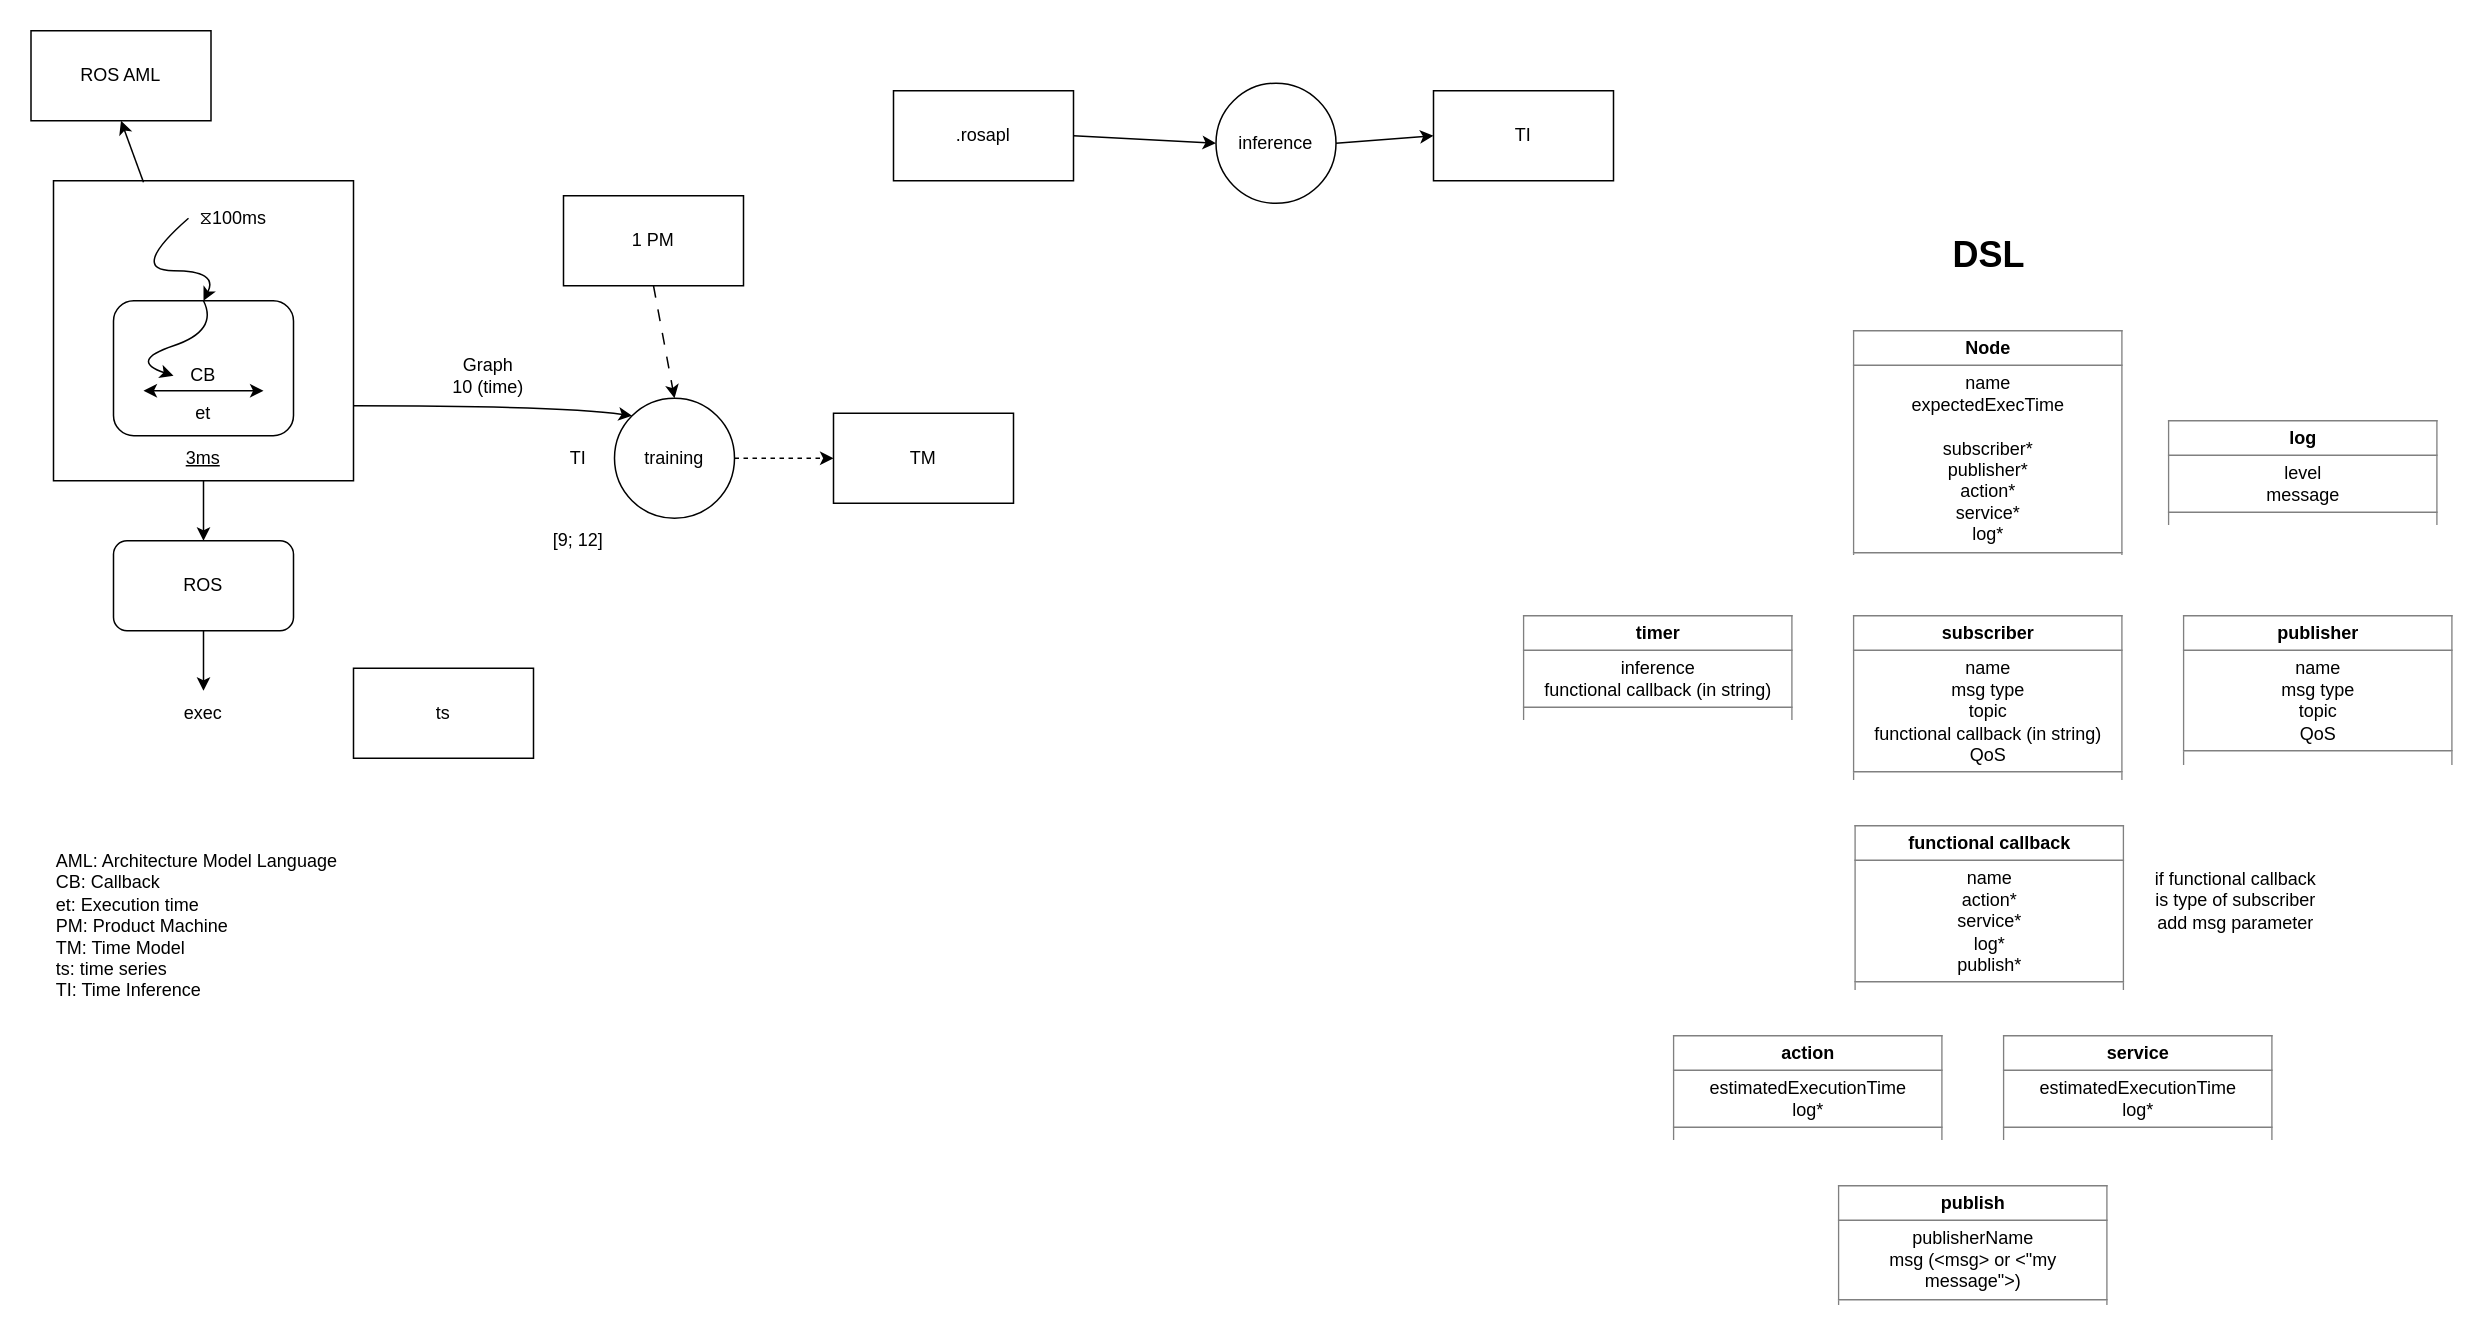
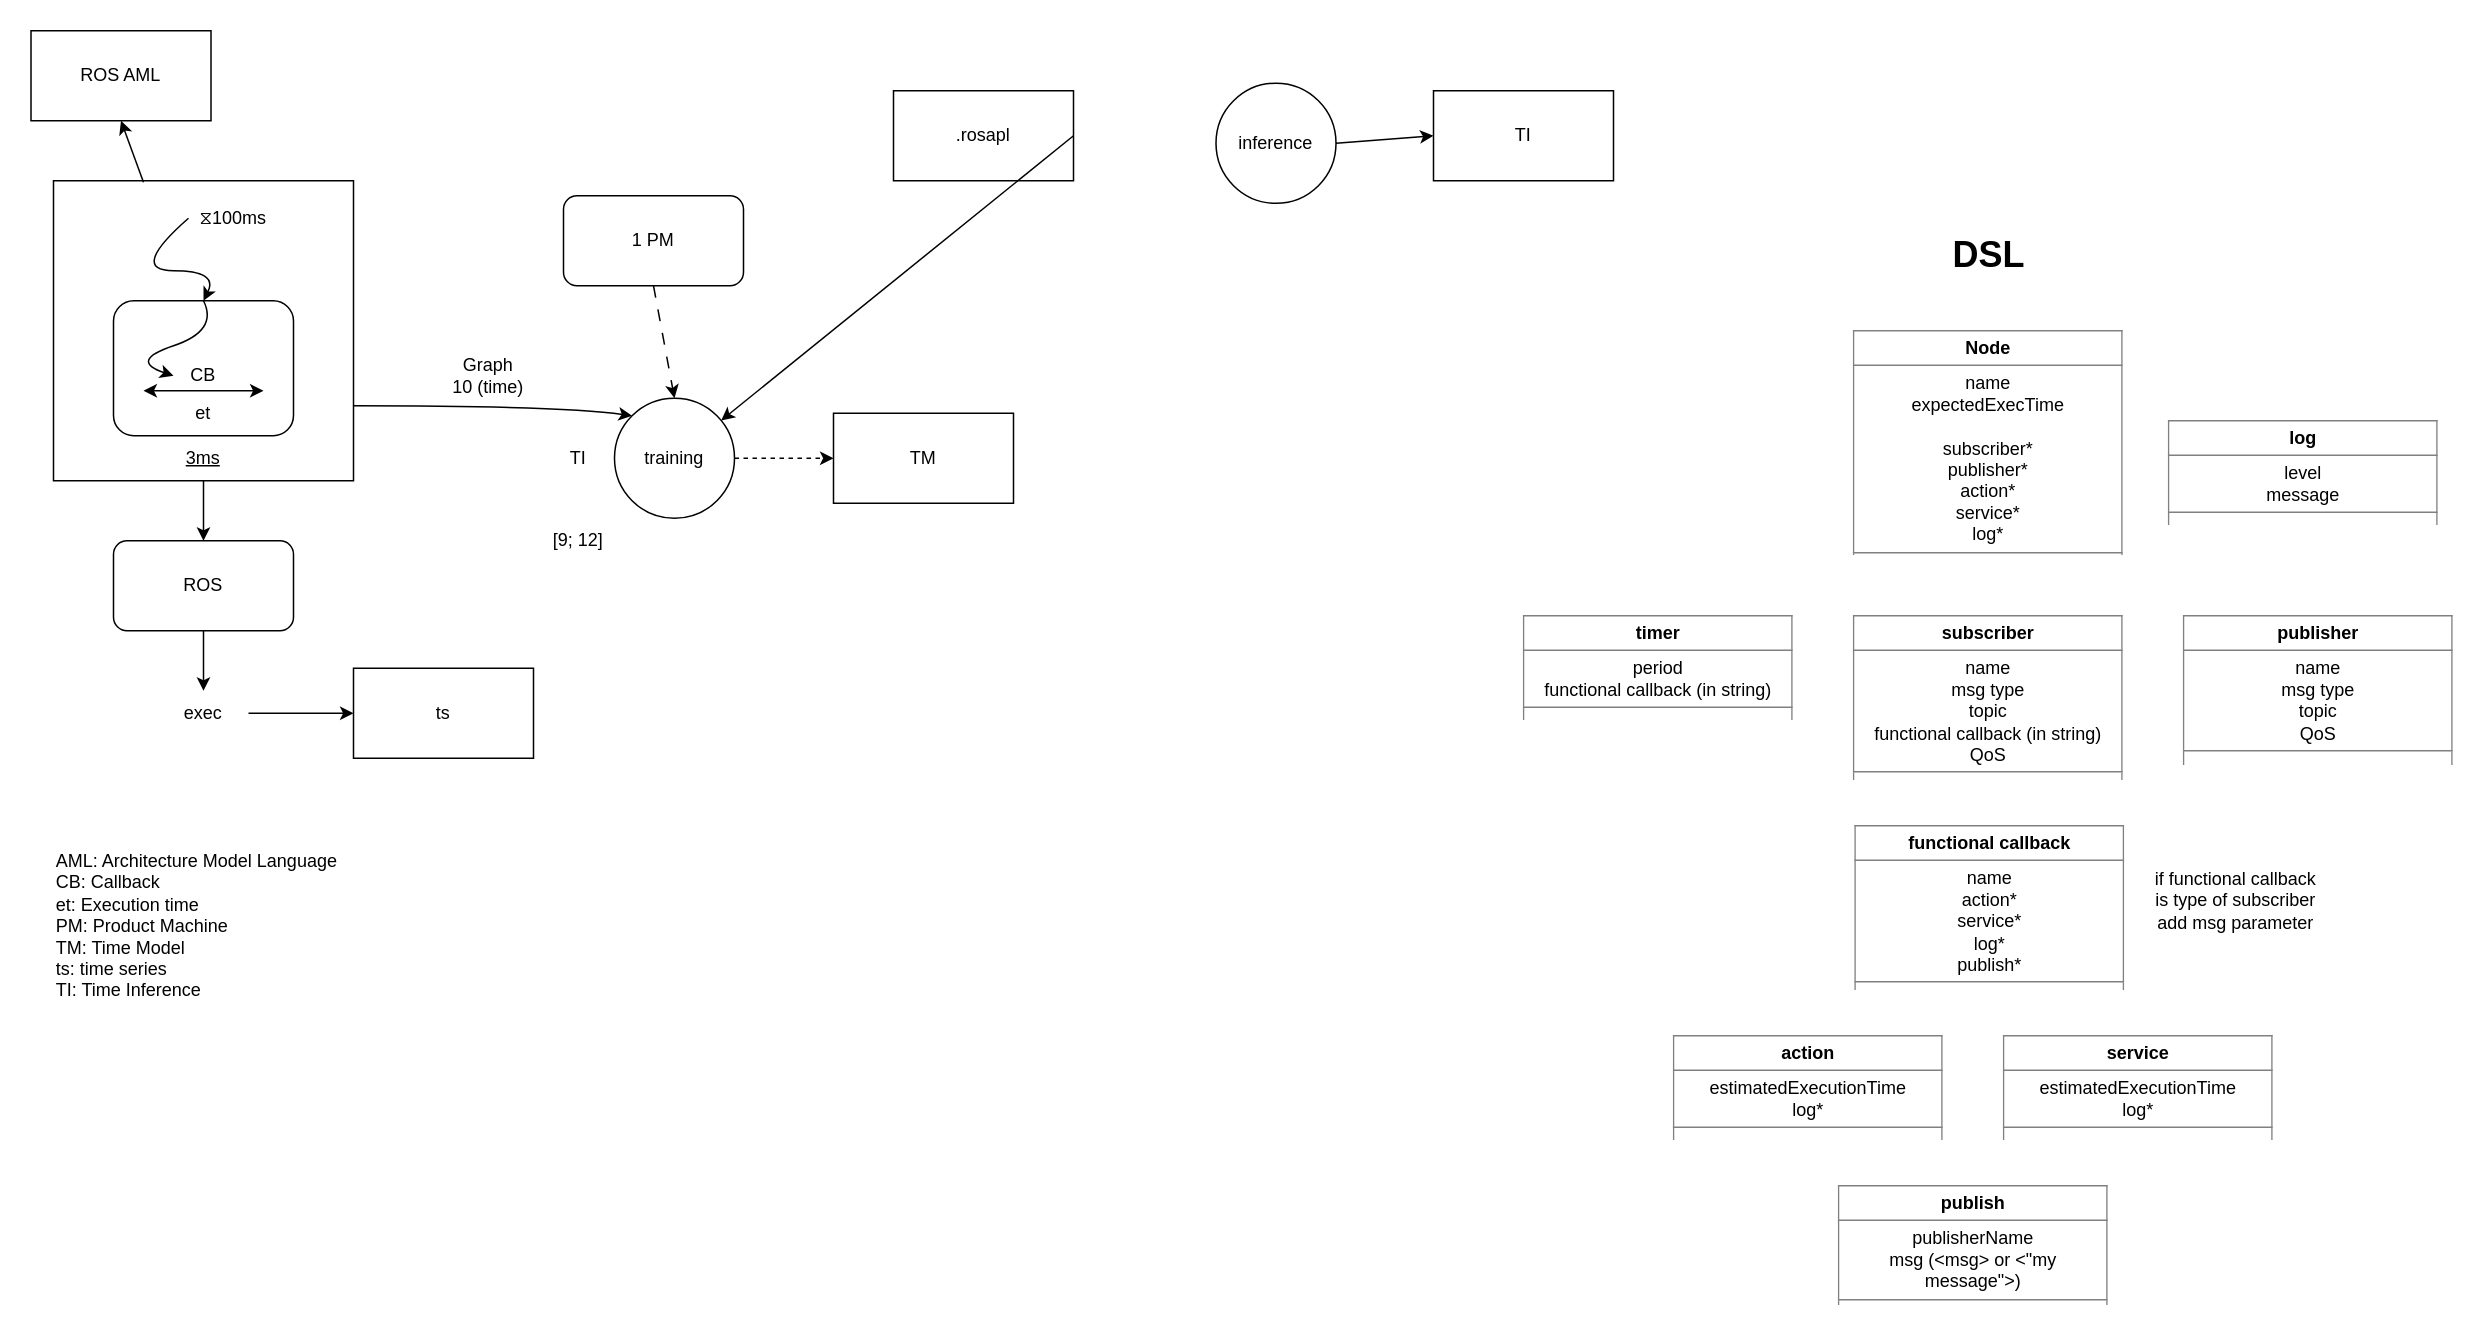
edge ".rosapl" -> "inference": now ".rosapl" -> "training"
node "1 PM": shape rectangle -> rounded rectangle
node "timer inference functional callback (in string)": label "timer inference functional callback (in string)" -> "timer period functional callback (in string)"
edge "exec" -> "ts": added
